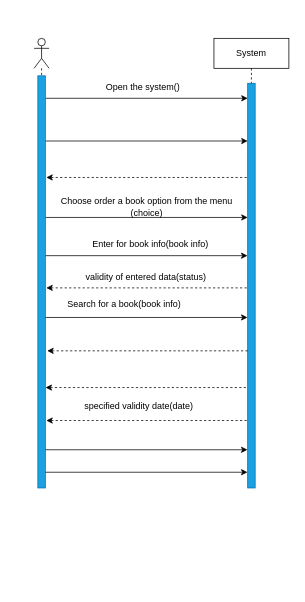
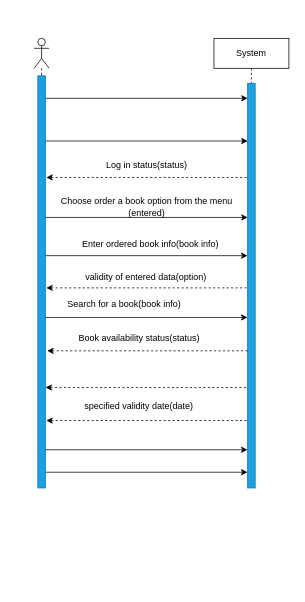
node "Open the system()": removed
node "Log in status(status)": added
node "Choose order a book option from the menu (choice)": label "Choose order a book option from the menu (choice)" -> "Choose order a book option from the menu (entered)"
node "Enter for book info(book info)": label "Enter for book info(book info)" -> "Enter ordered book info(book info)"
node "validity of entered data(status)": label "validity of entered data(status)" -> "validity of entered data(option)"
node "Book availability status(status)": added
